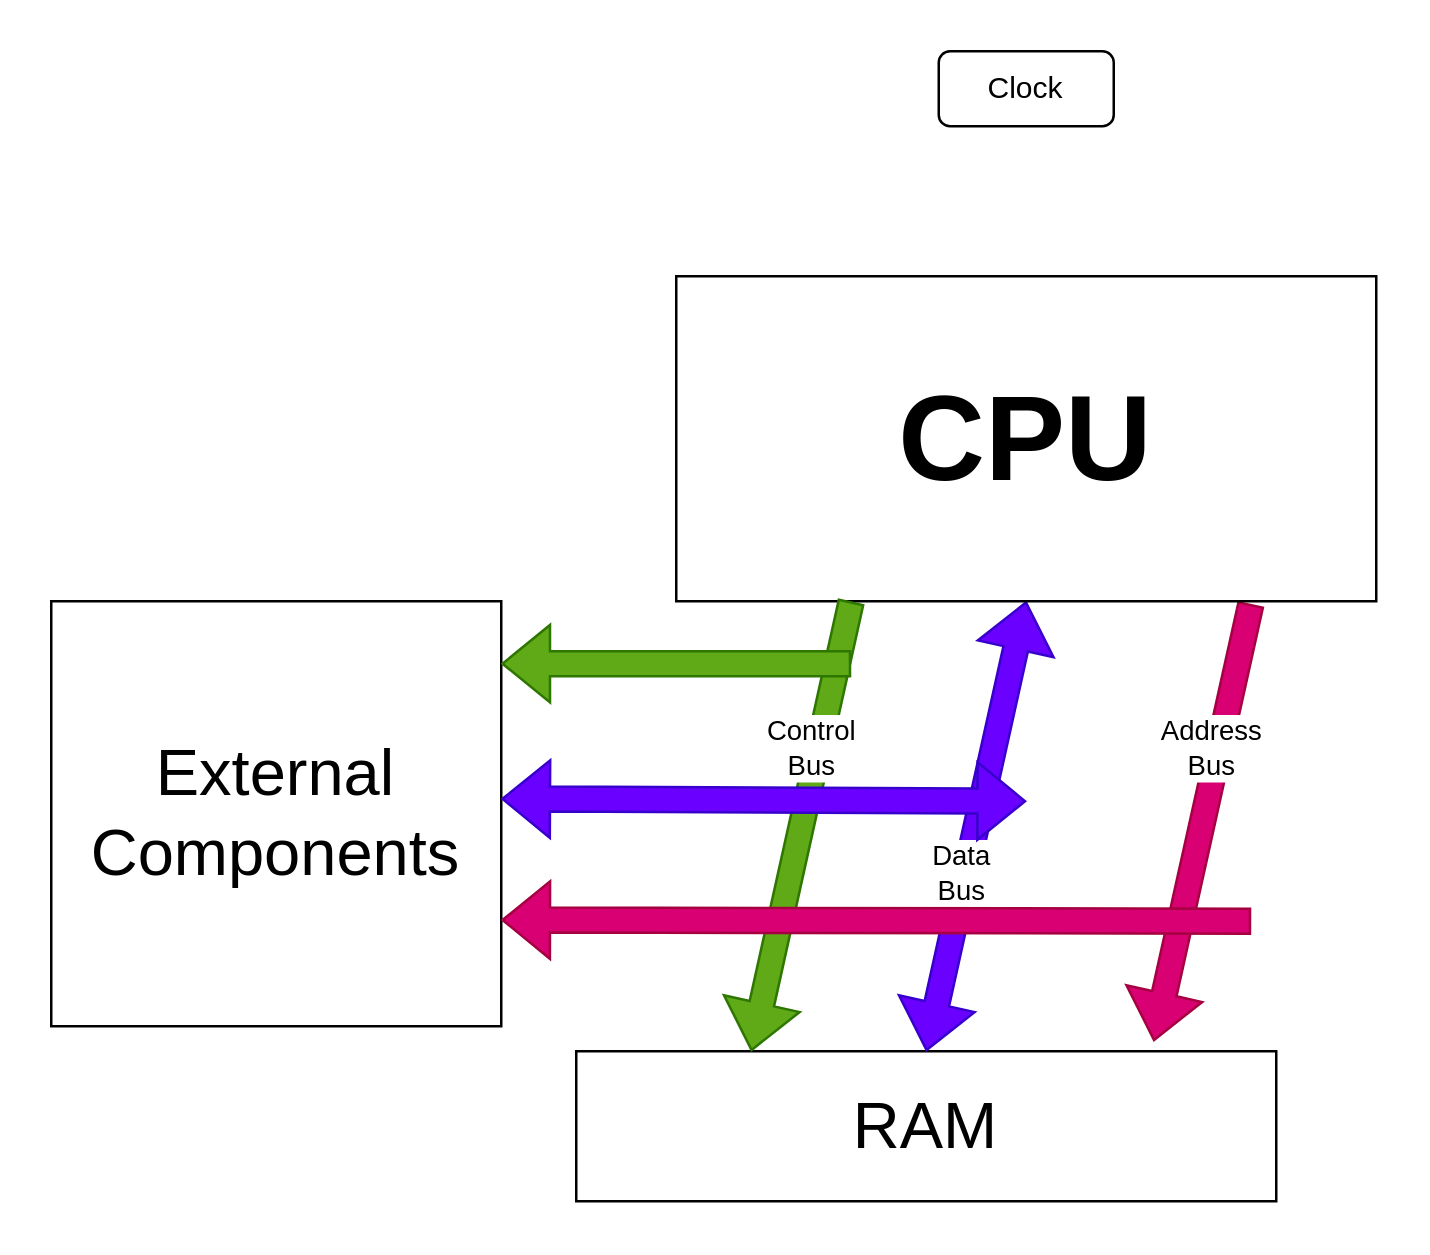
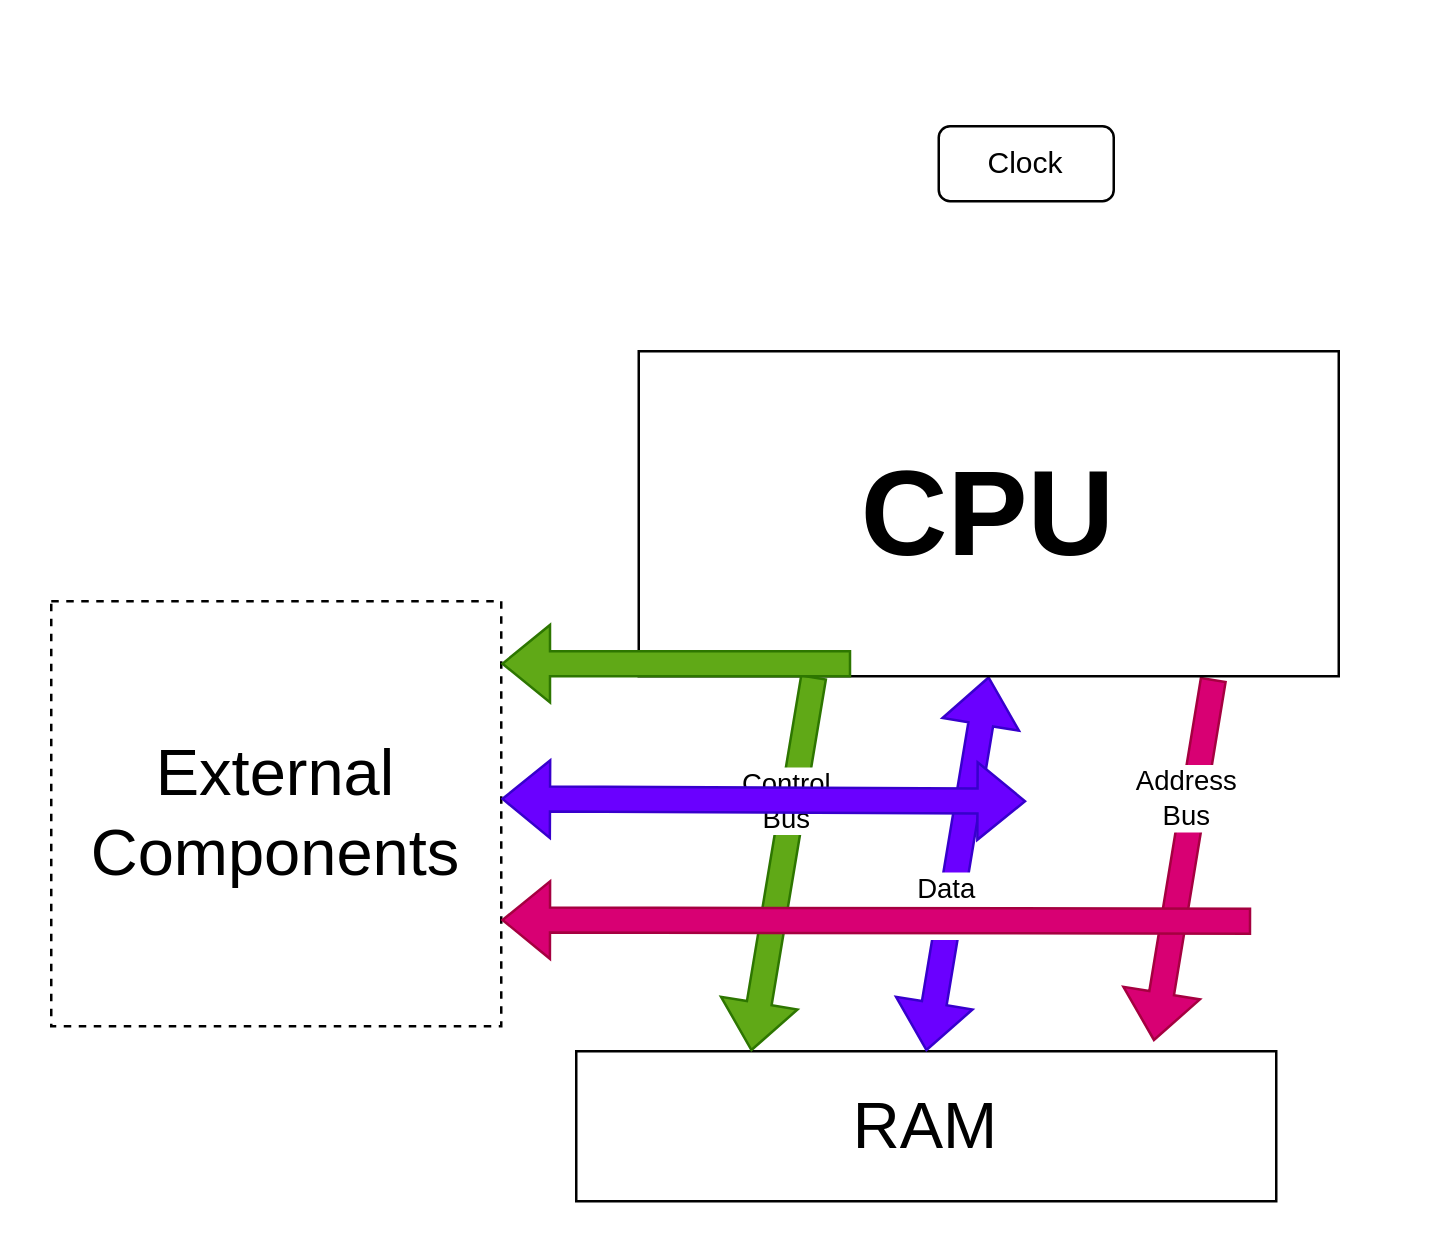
node "Clock": moved (1026, 89) -> (1026, 164)
node "CPU": moved (1026, 439) -> (989, 514)
node "ExternalComponents": style solid -> dashed
